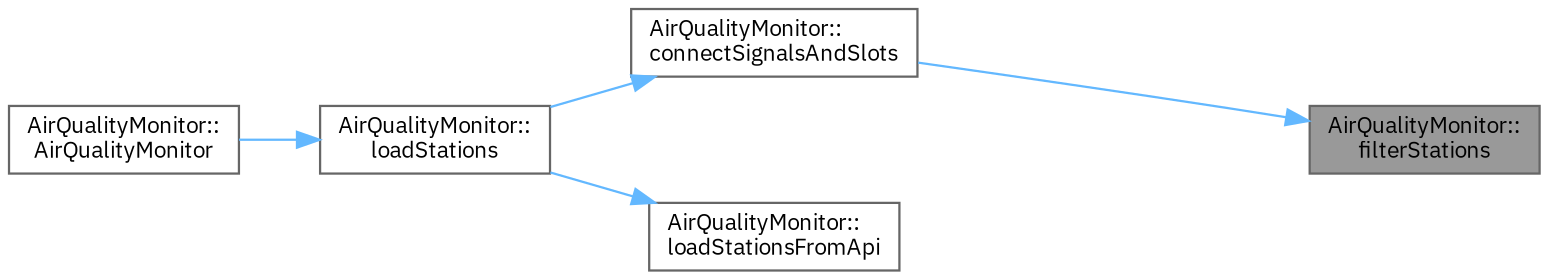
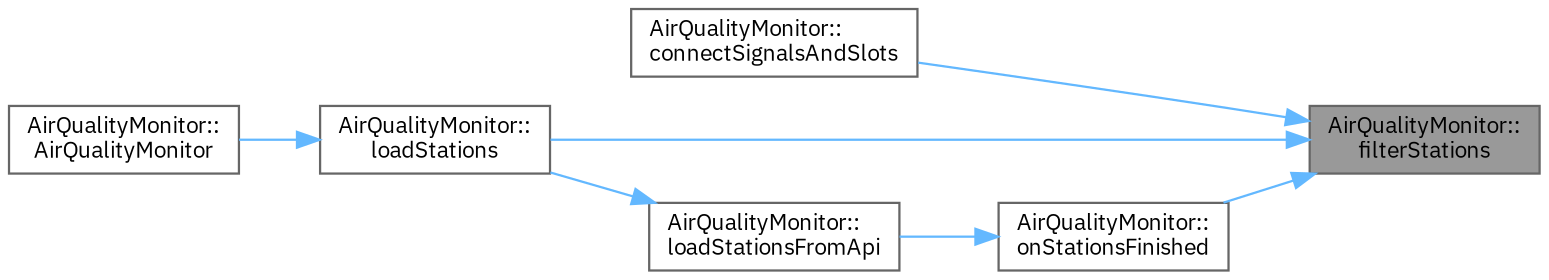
edge "AirQualityMonitor:: loadStations" -> "AirQualityMonitor:: connectSignalsAndSlots": now "AirQualityMonitor:: loadStations" -> "AirQualityMonitor:: filterStations"
node "AirQualityMonitor:: onStationsFinished": added
